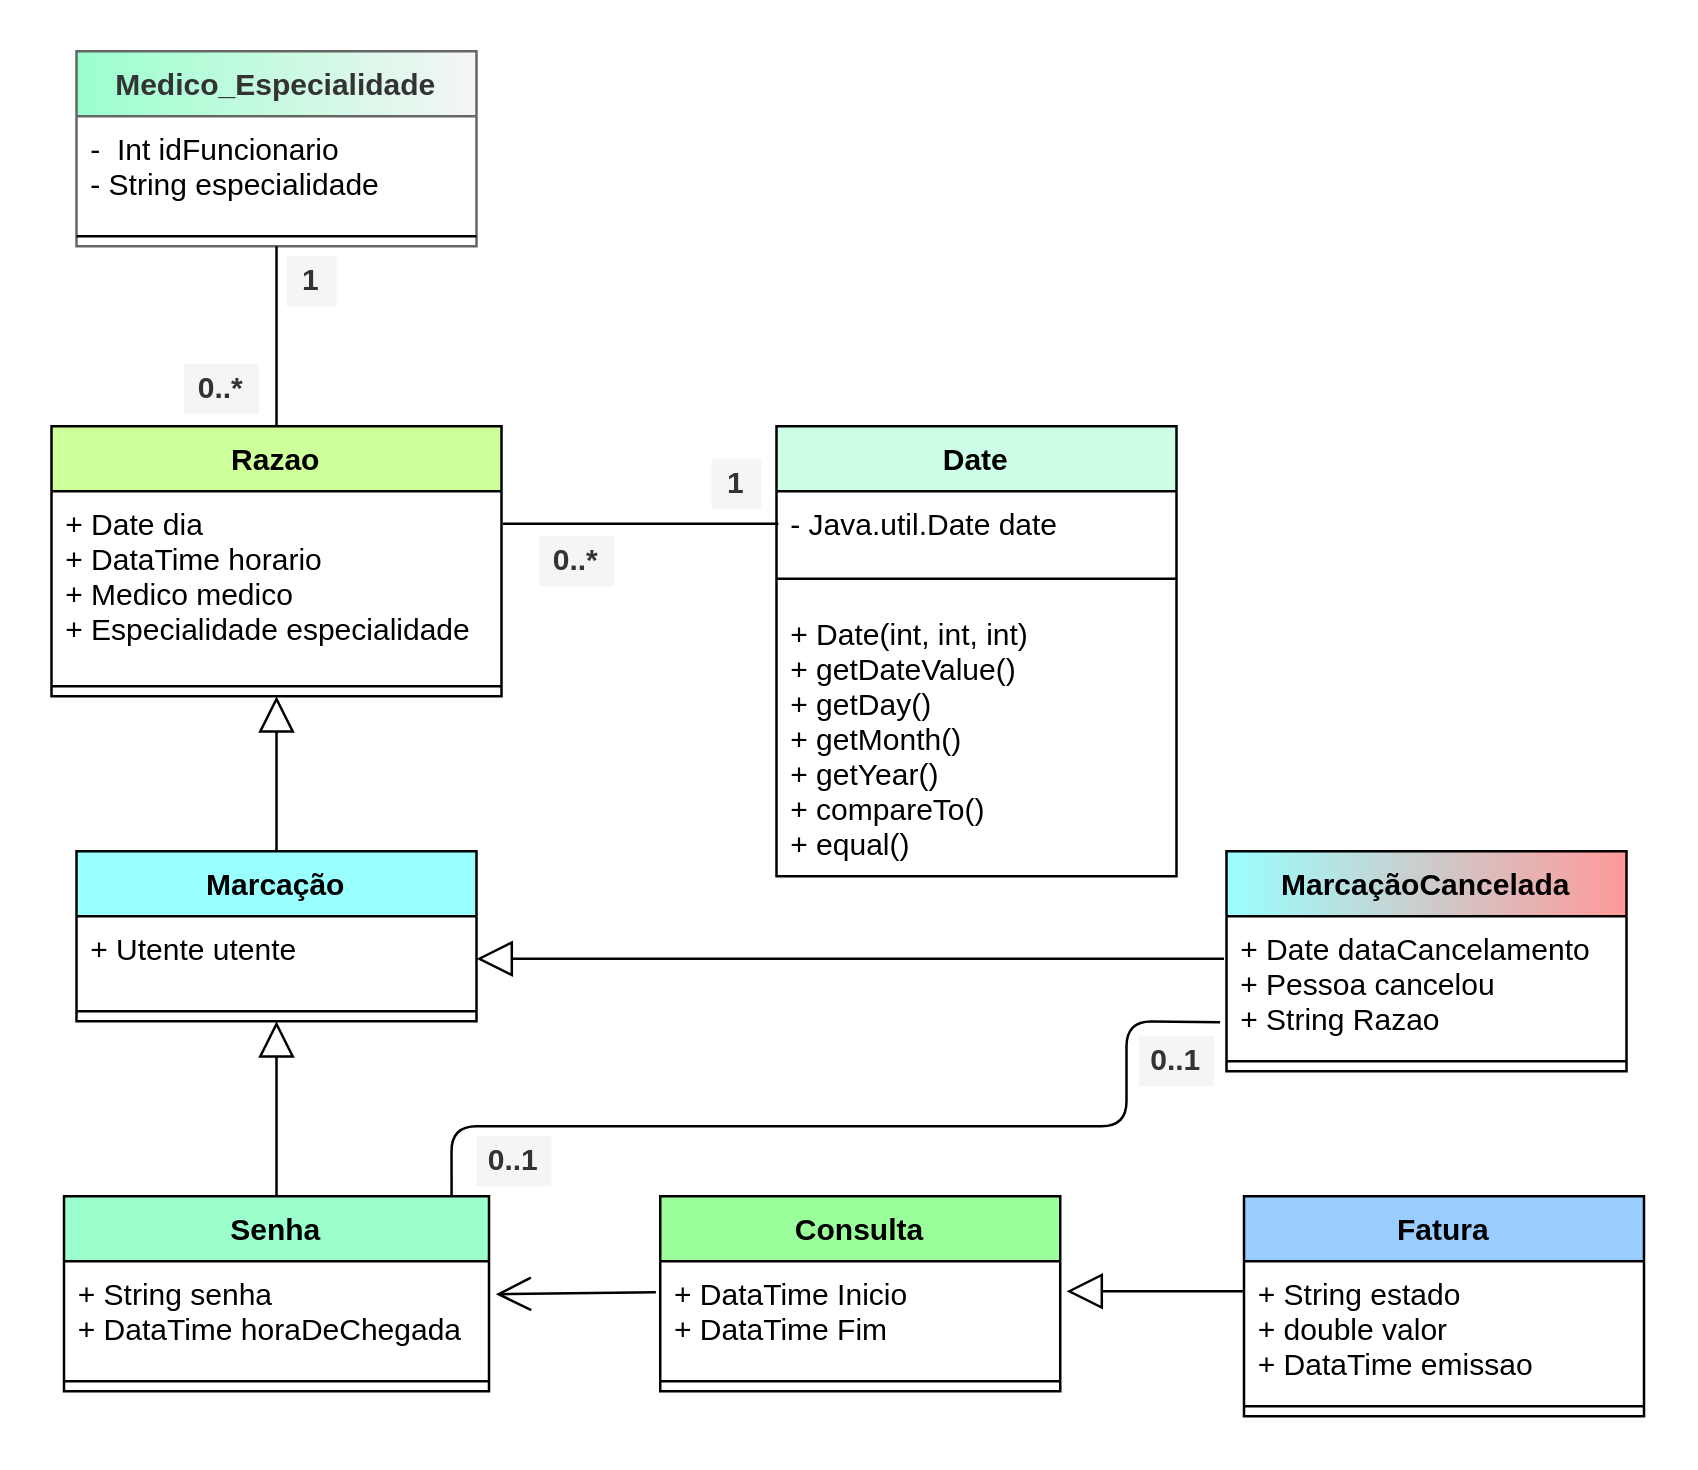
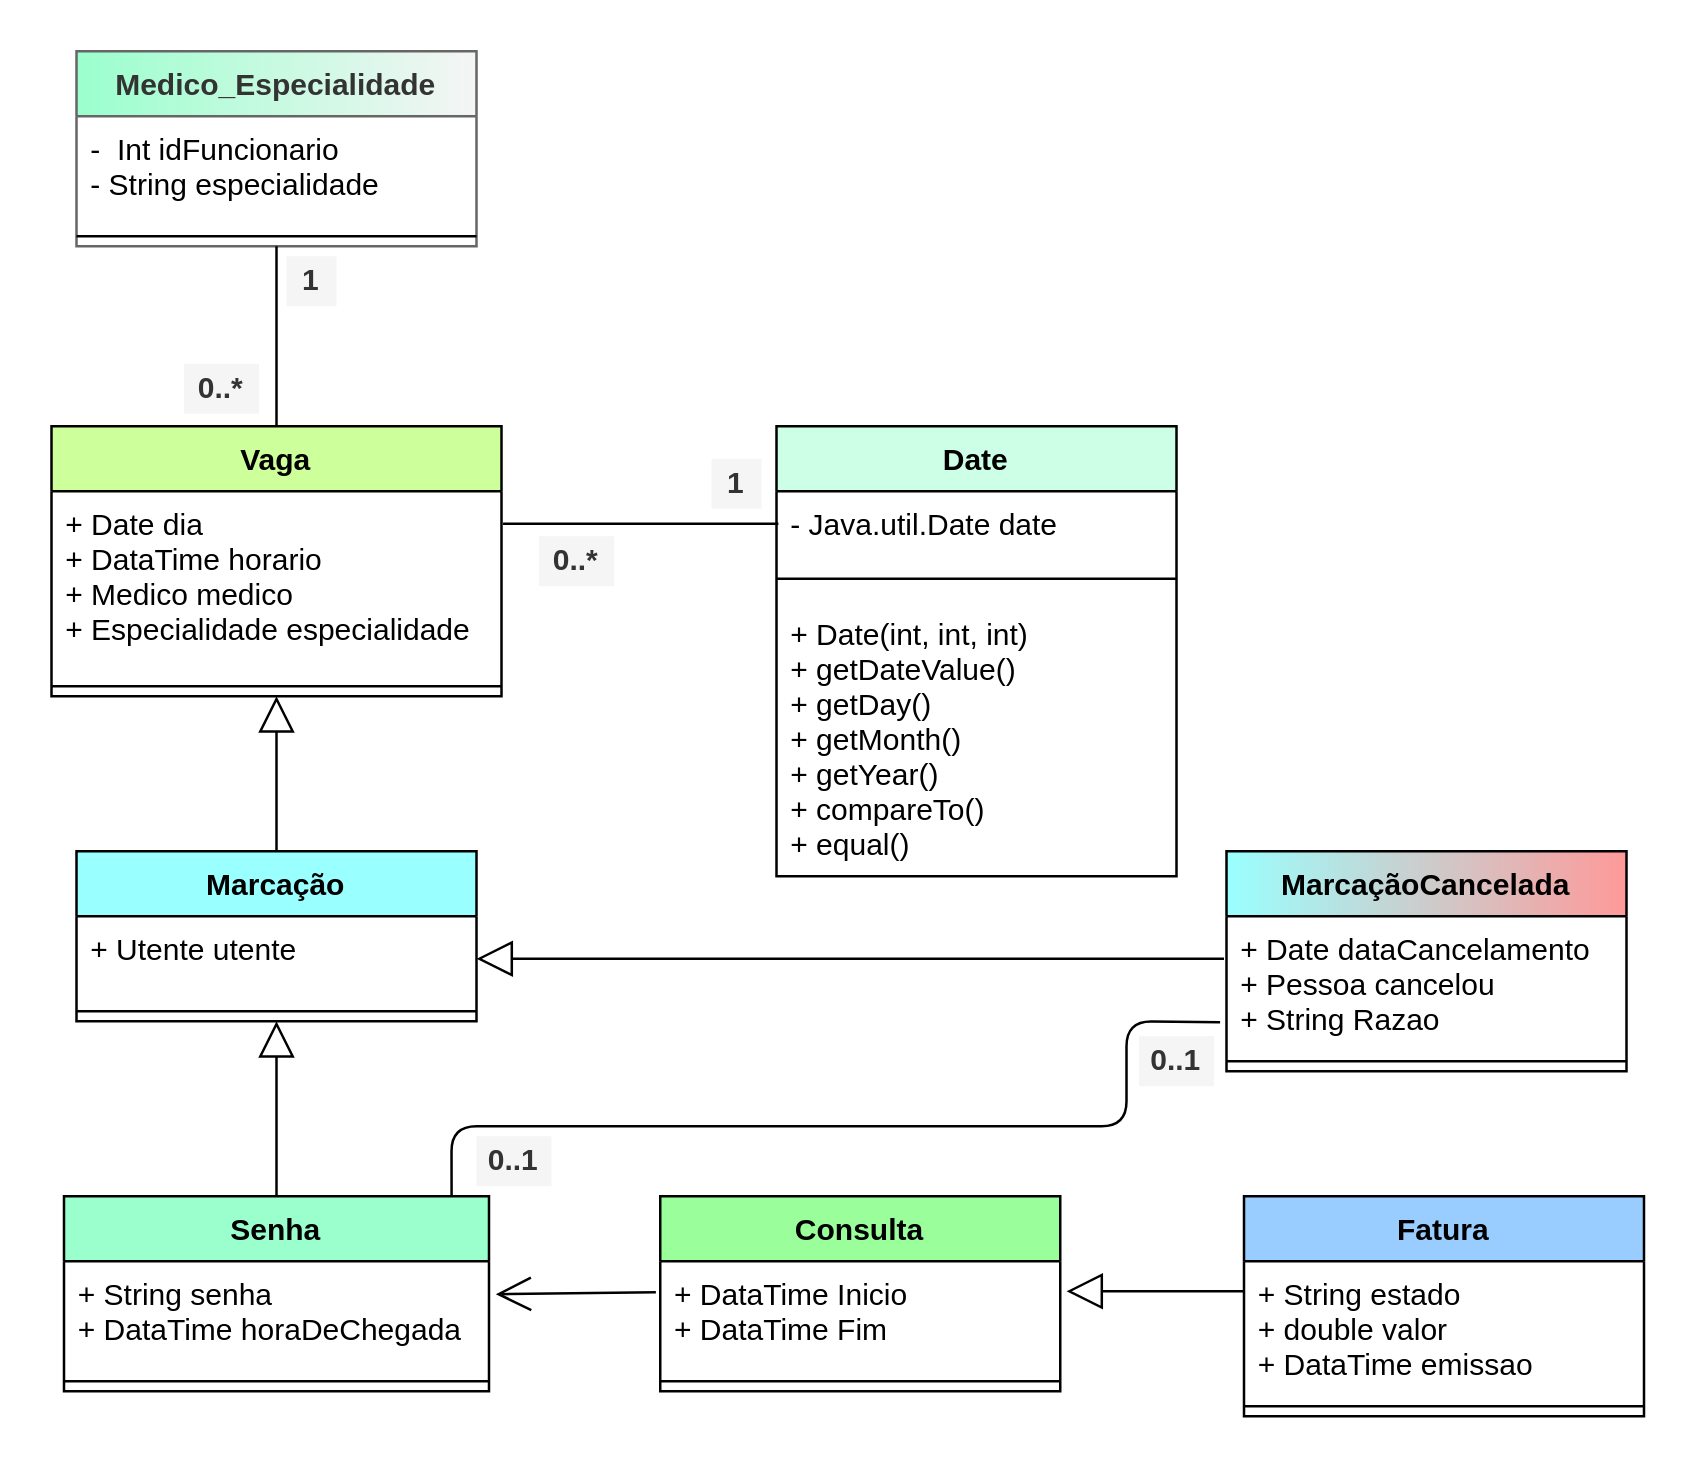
node "Razao": label "Razao" -> "Vaga"
